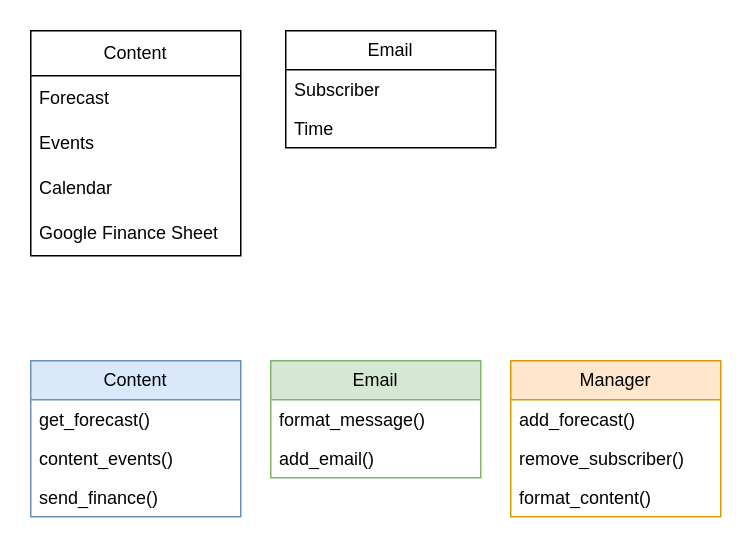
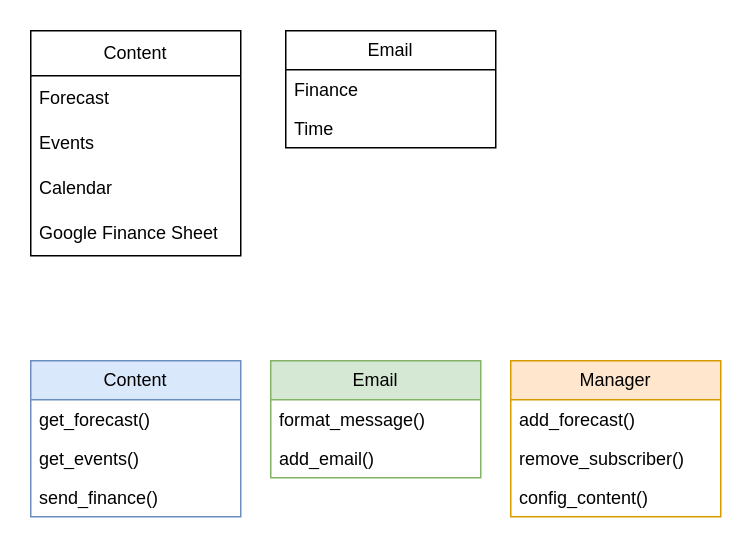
node "Subscriber": label "Subscriber" -> "Finance"
node "content_events()": label "content_events()" -> "get_events()"
node "format_content()": label "format_content()" -> "config_content()"
